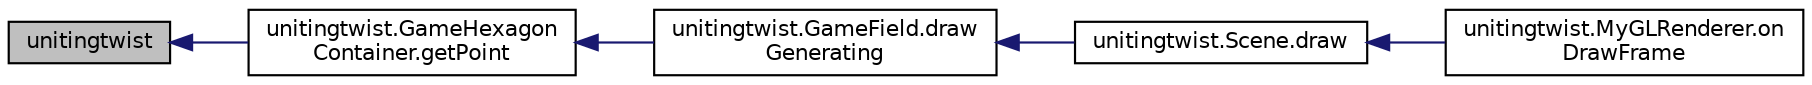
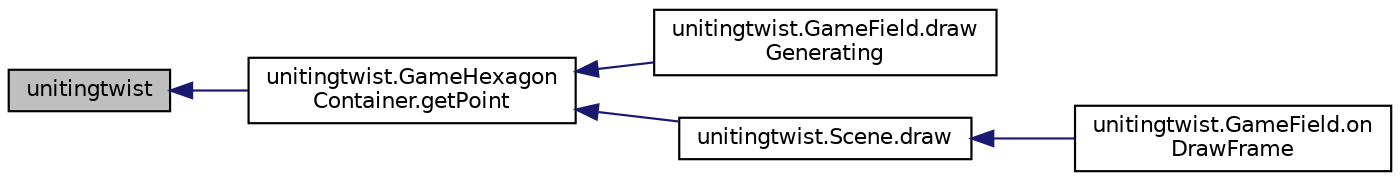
edge "unitingtwist.Scene.draw" -> "unitingtwist.GameField.draw Generating": now "unitingtwist.Scene.draw" -> "unitingtwist.GameHexagon Container.getPoint"
node "unitingtwist.MyGLRenderer.on DrawFrame": label "unitingtwist.MyGLRenderer.on DrawFrame" -> "unitingtwist.GameField.on DrawFrame"
